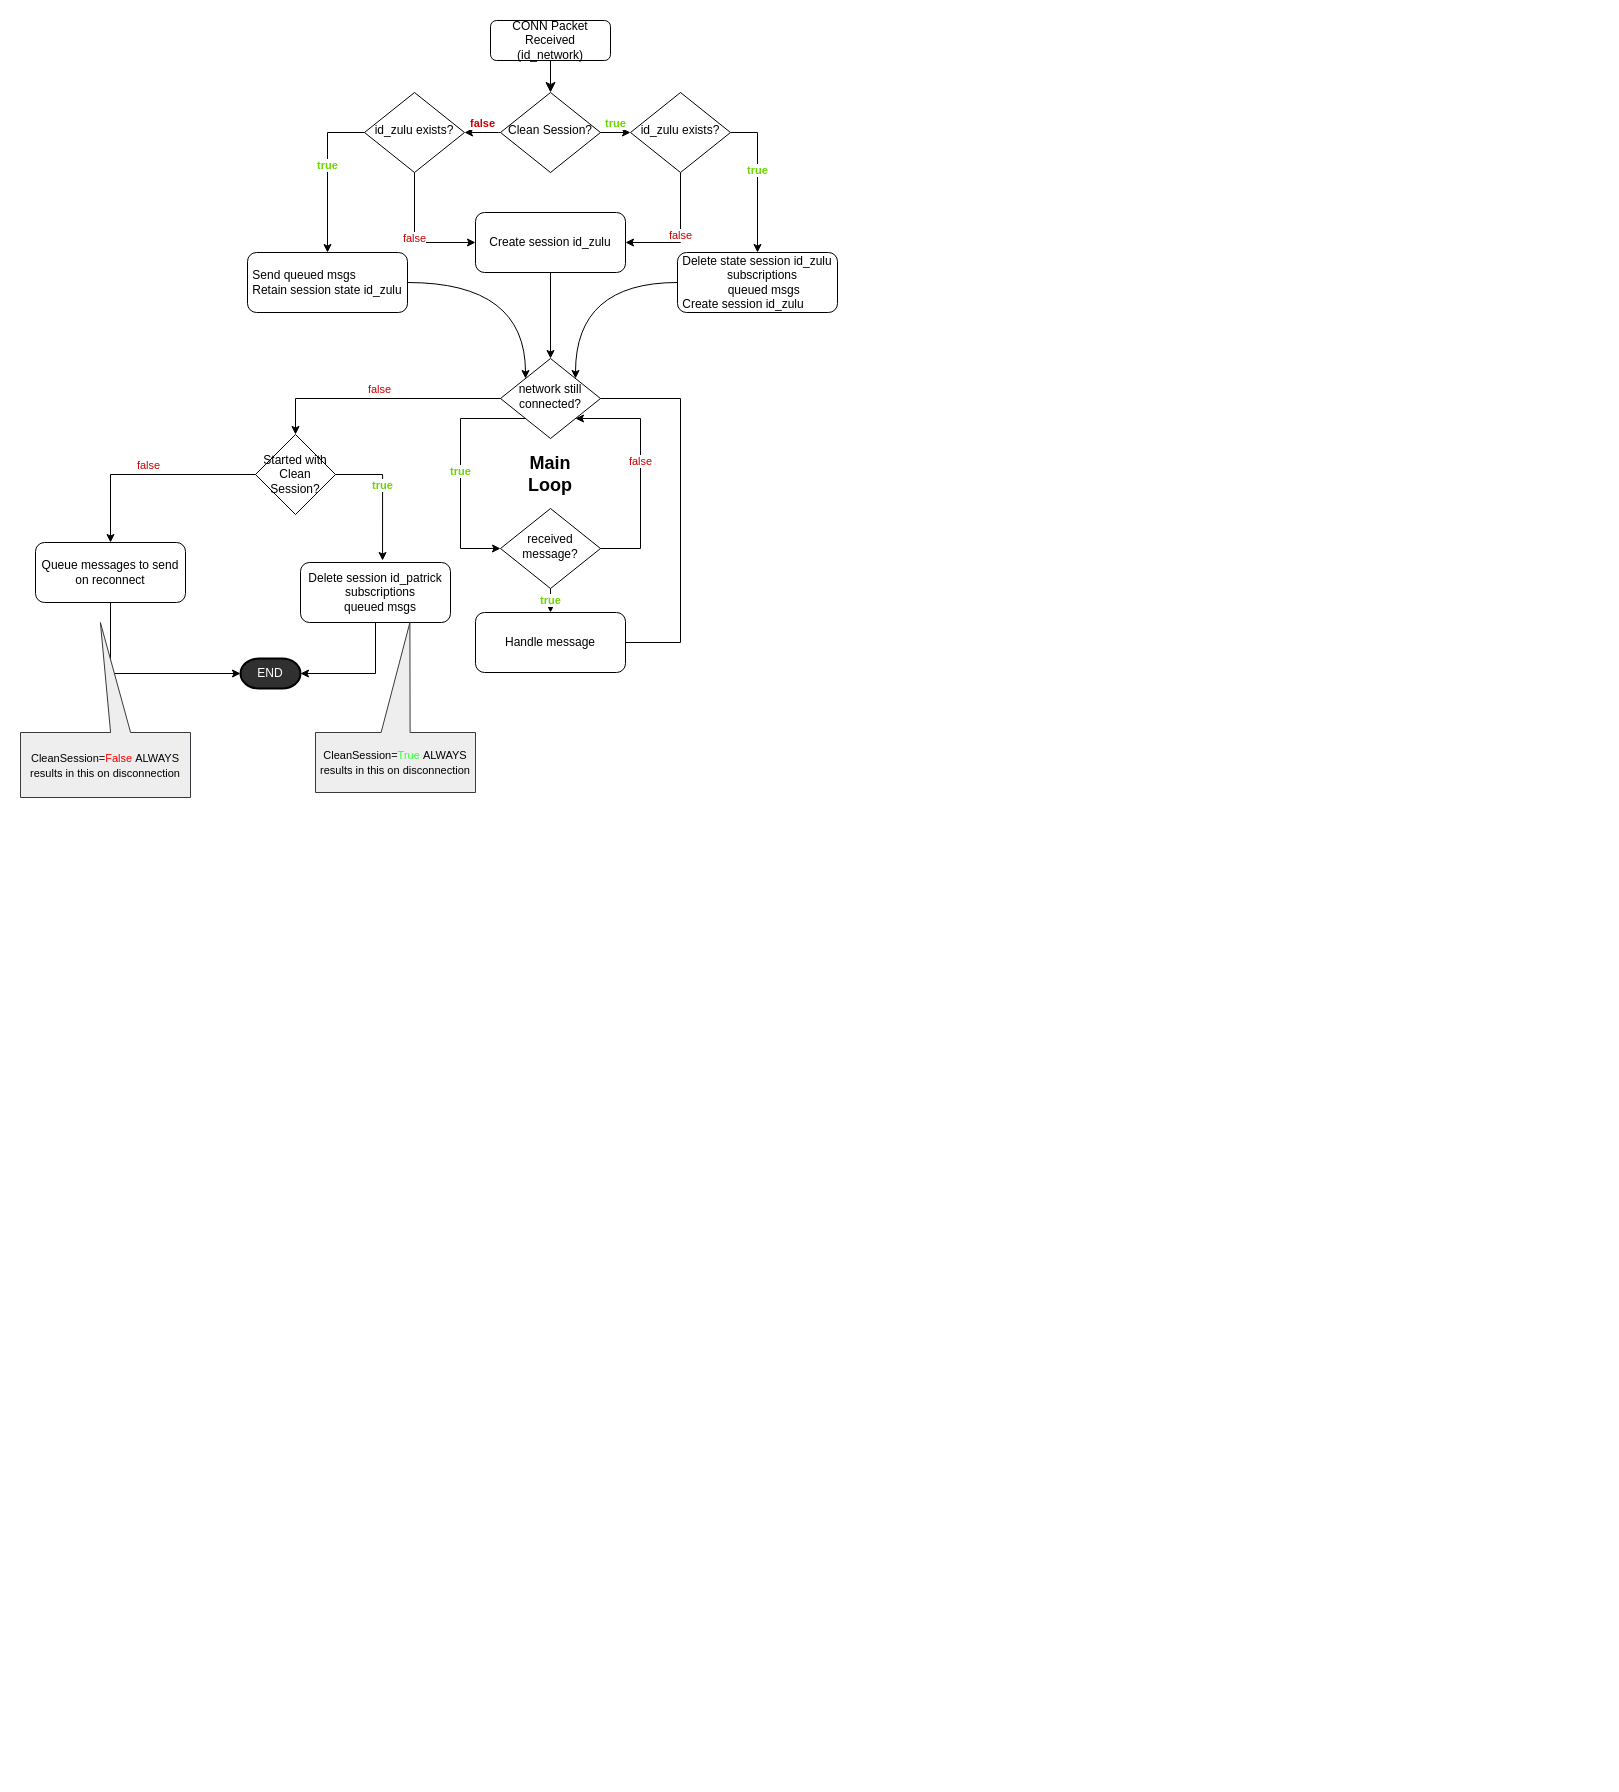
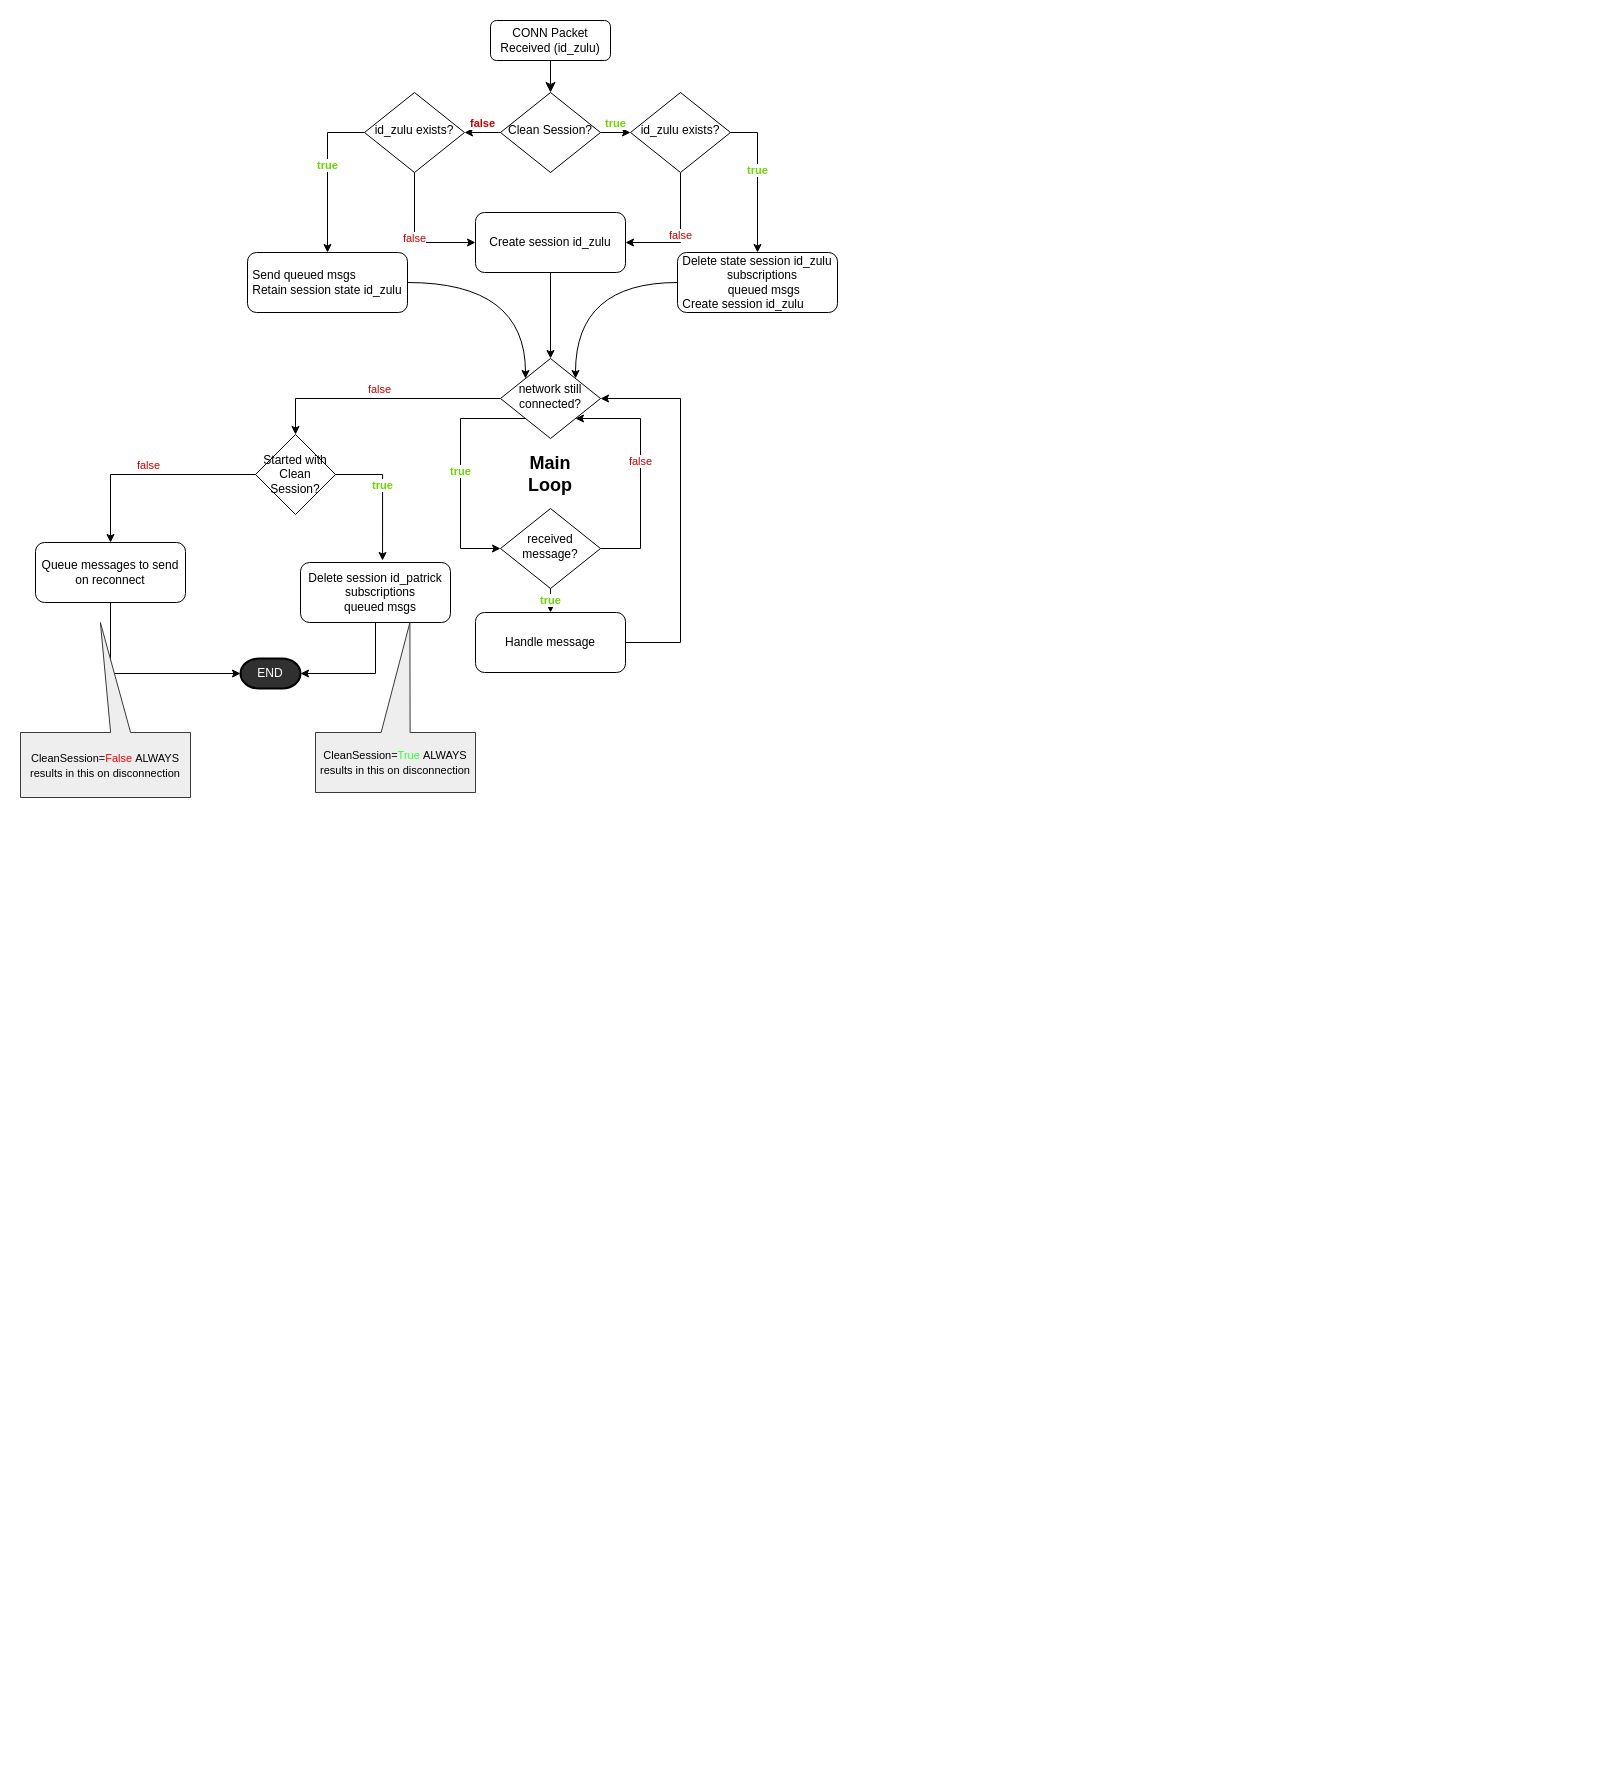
node "CONN Packet Received (id_network)": label "CONN Packet Received (id_network)" -> "CONN Packet Received (id_zulu)"
edge "network still connected?" -- "Handle message": arrowhead none -> classic
